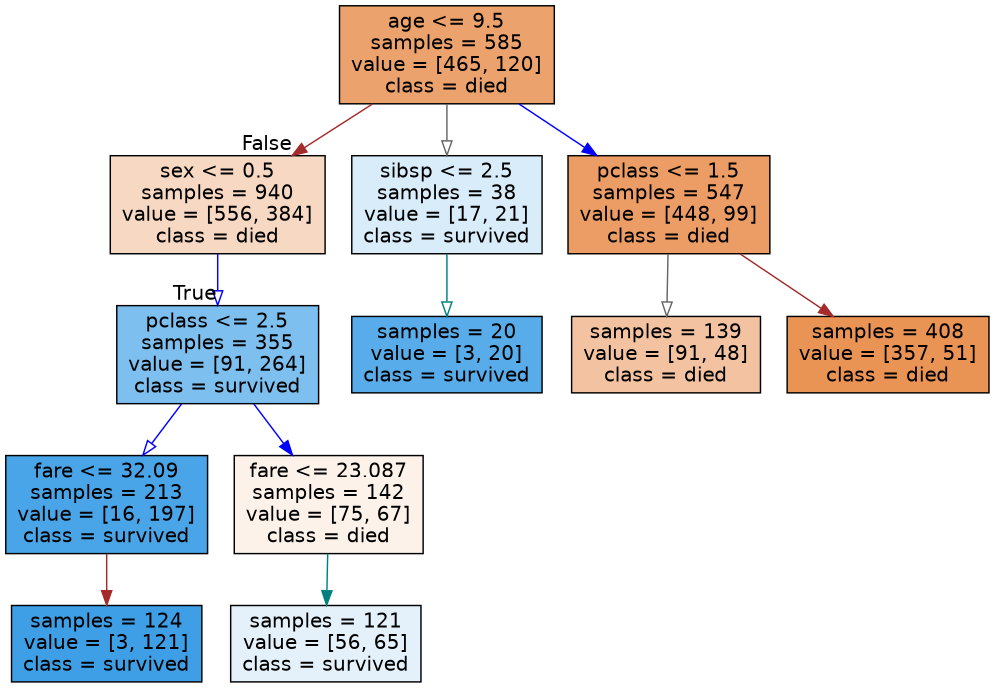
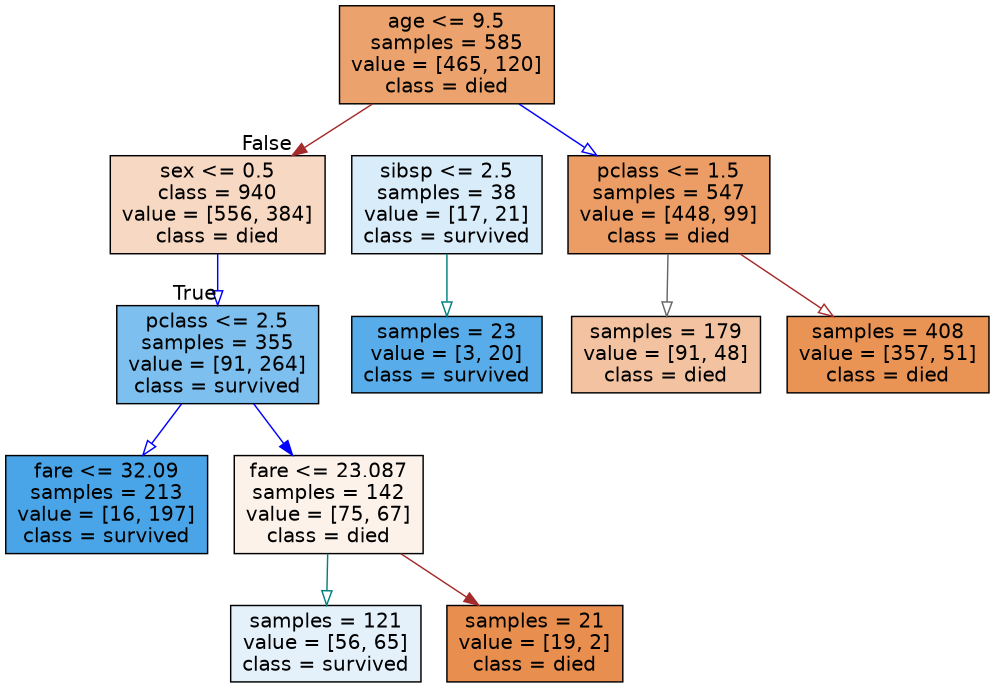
edge "age <= 9.5 samples = 585 value = [465, 120] class = died" -> "sibsp <= 2.5 samples = 38 value = [17, 21] class = survived": removed
edge "age <= 9.5 samples = 585 value = [465, 120] class = died" -> "pclass <= 1.5 samples = 547 value = [448, 99] class = died": arrowhead normal -> onormal
node "sex <= 0.5 samples = 940 value = [556, 384] class = died": label "sex <= 0.5 samples = 940 value = [556, 384] class = died" -> "sex <= 0.5 class = 940 value = [556, 384] class = died"
edge "pclass <= 1.5 samples = 547 value = [448, 99] class = died" -> "samples = 408 value = [357, 51] class = died": arrowhead normal -> onormal
node "samples = 20 value = [3, 20] class = survived": label "samples = 20 value = [3, 20] class = survived" -> "samples = 23 value = [3, 20] class = survived"
node "samples = 139 value = [91, 48] class = died": label "samples = 139 value = [91, 48] class = died" -> "samples = 179 value = [91, 48] class = died"
edge "fare <= 23.087 samples = 142 value = [75, 67] class = died" -> "samples = 121 value = [56, 65] class = survived": arrowhead normal -> onormal
node "samples = 124 value = [3, 121] class = survived": removed
node "samples = 21 value = [19, 2] class = died": added
